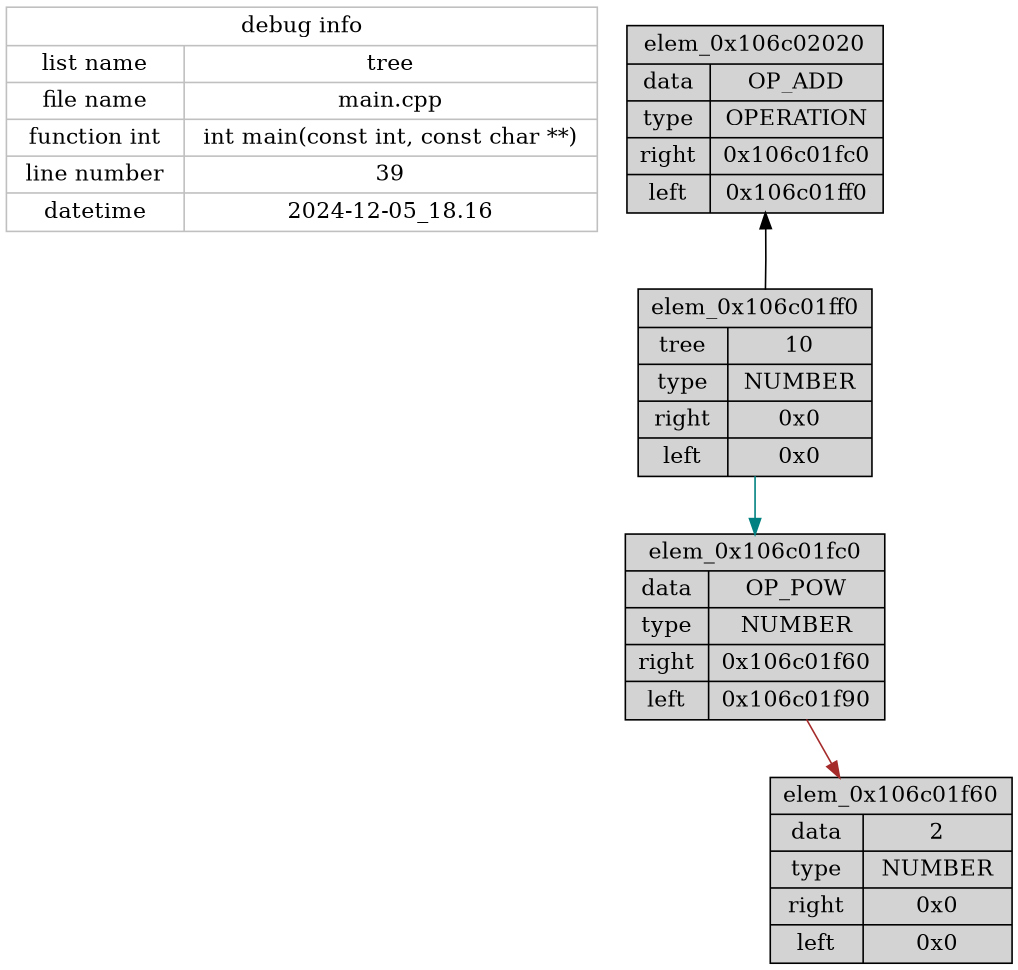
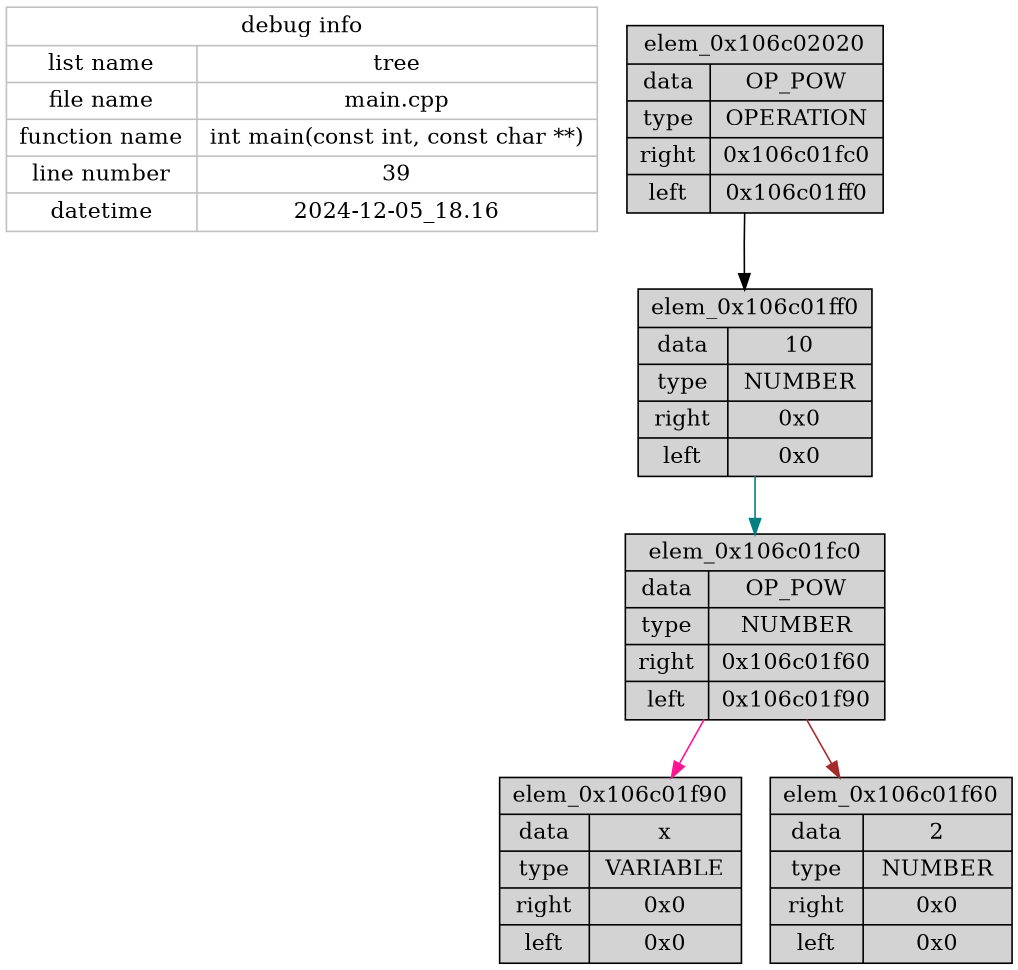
node "elem_0x106c02020": text "OP_ADD" -> "OP_POW"
node "debug info": text "function int" -> "function name"
edge "elem_0x106c01ff0" -> "elem_0x106c02020": reversed
node "elem_0x106c01ff0": text "tree" -> "data"
node "elem_0x106c01f90": added
